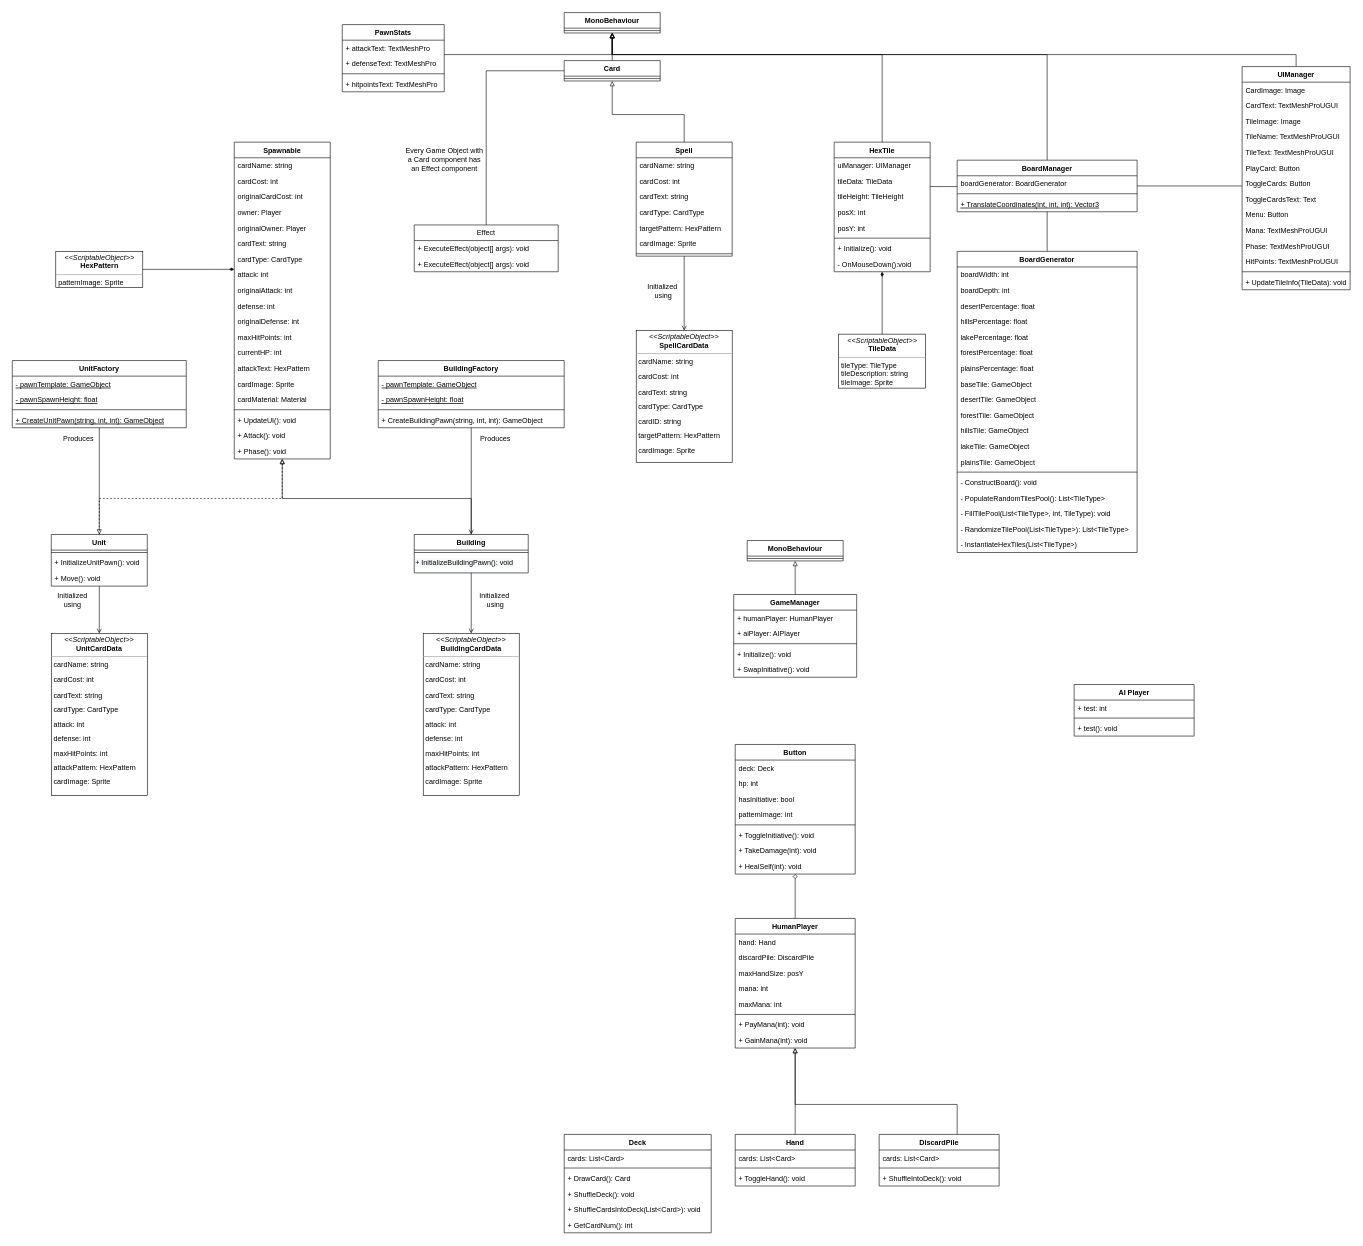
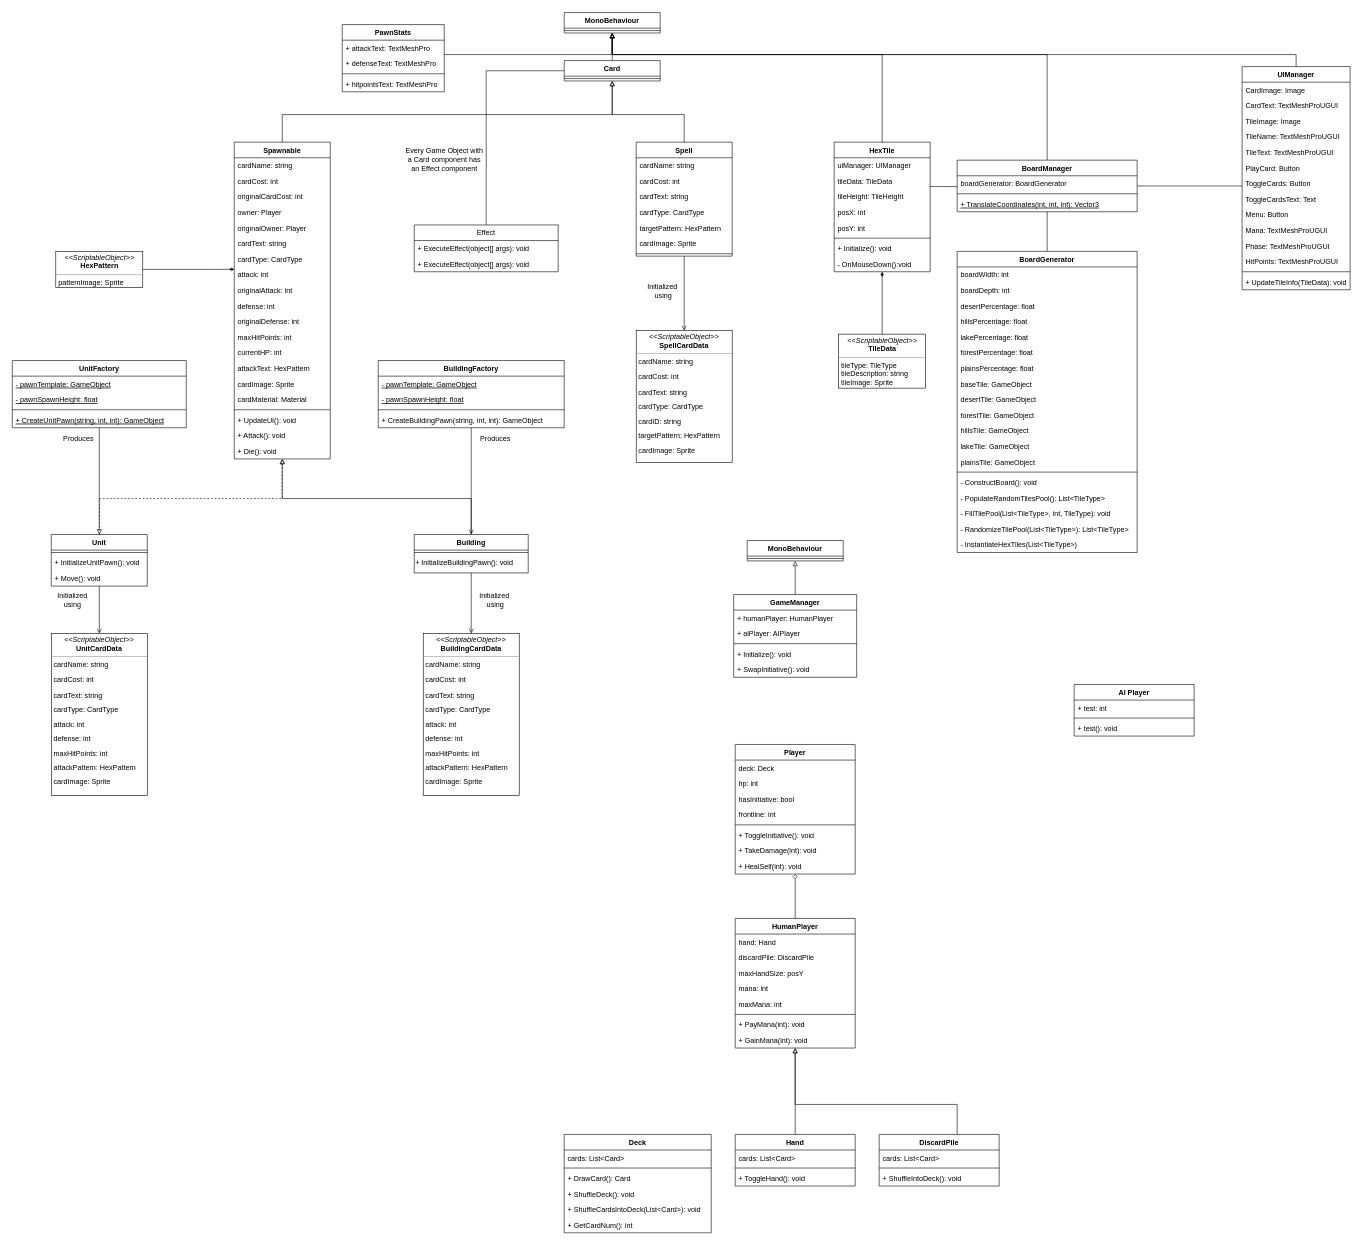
edge "Spawnable" -> "Card": added
node "+ Phase(): void": label "+ Phase(): void" -> "+ Die(): void"
node "Button": label "Button" -> "Player"
node "patternImage: int": label "patternImage: int" -> "frontline: int"
